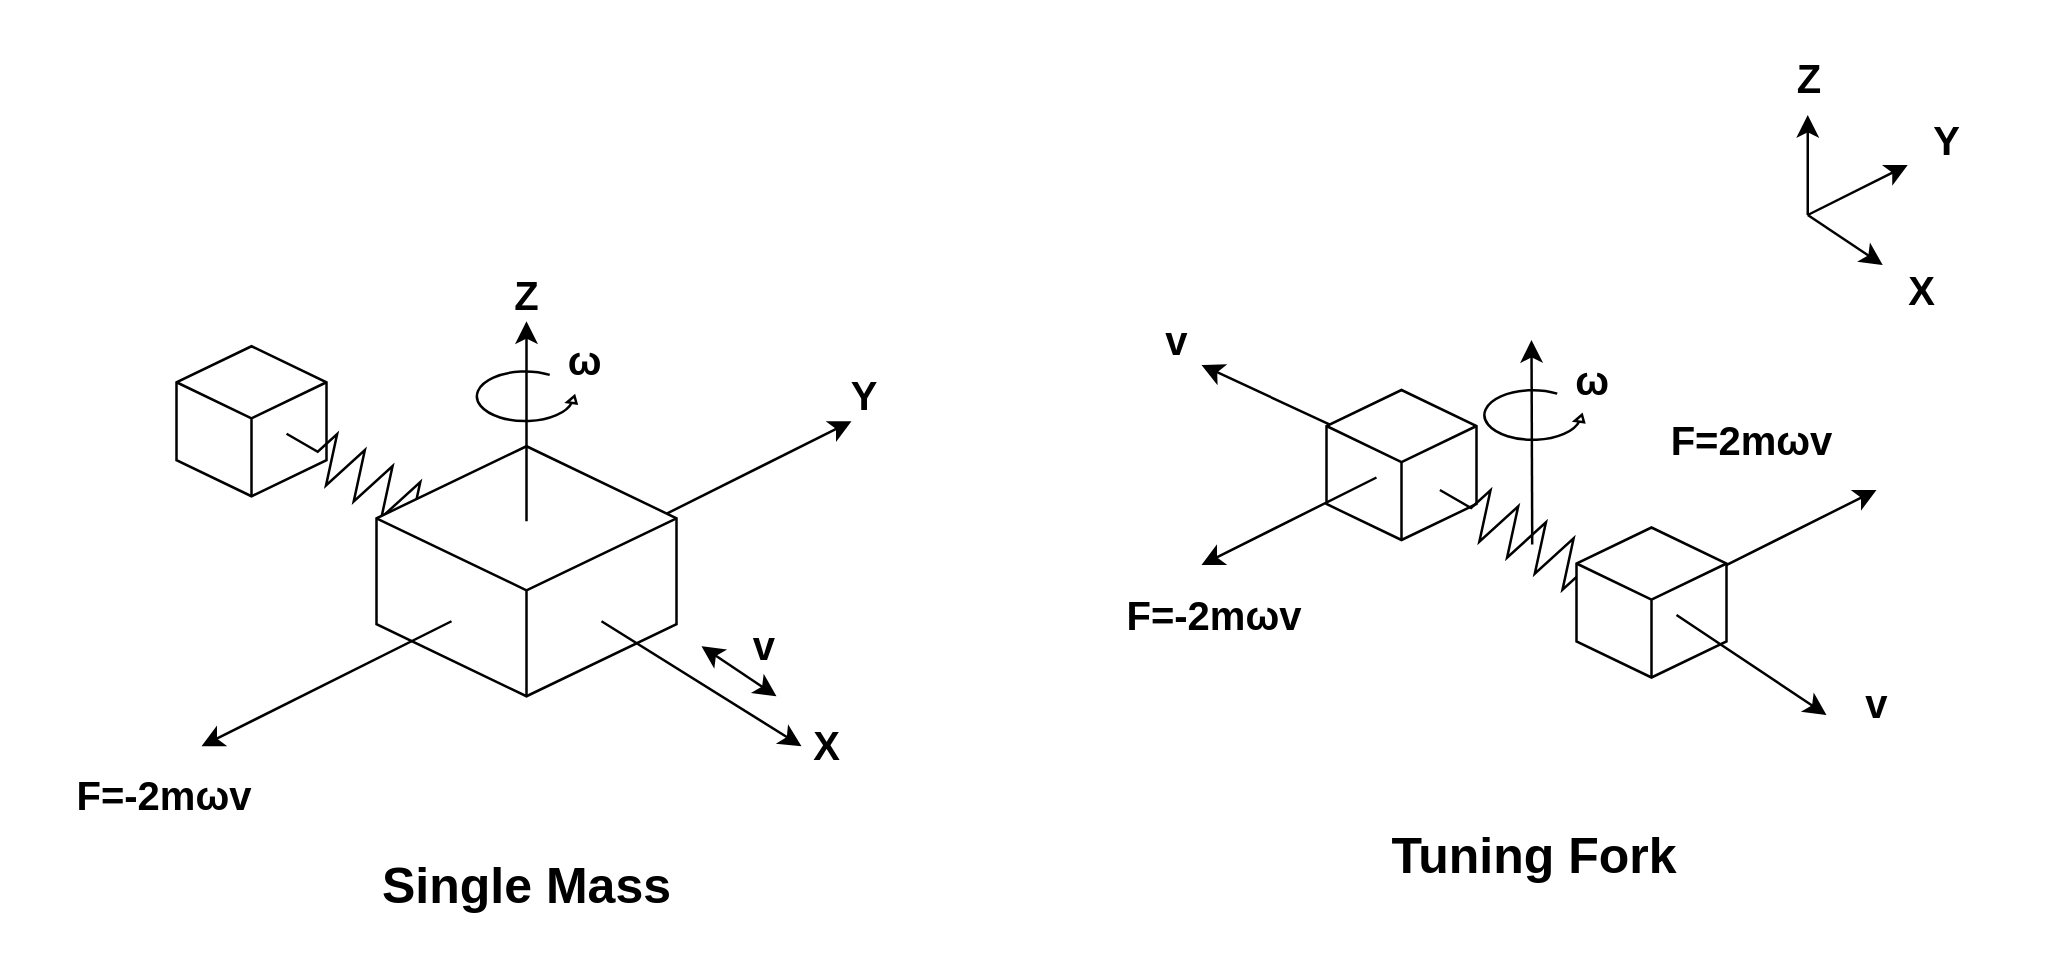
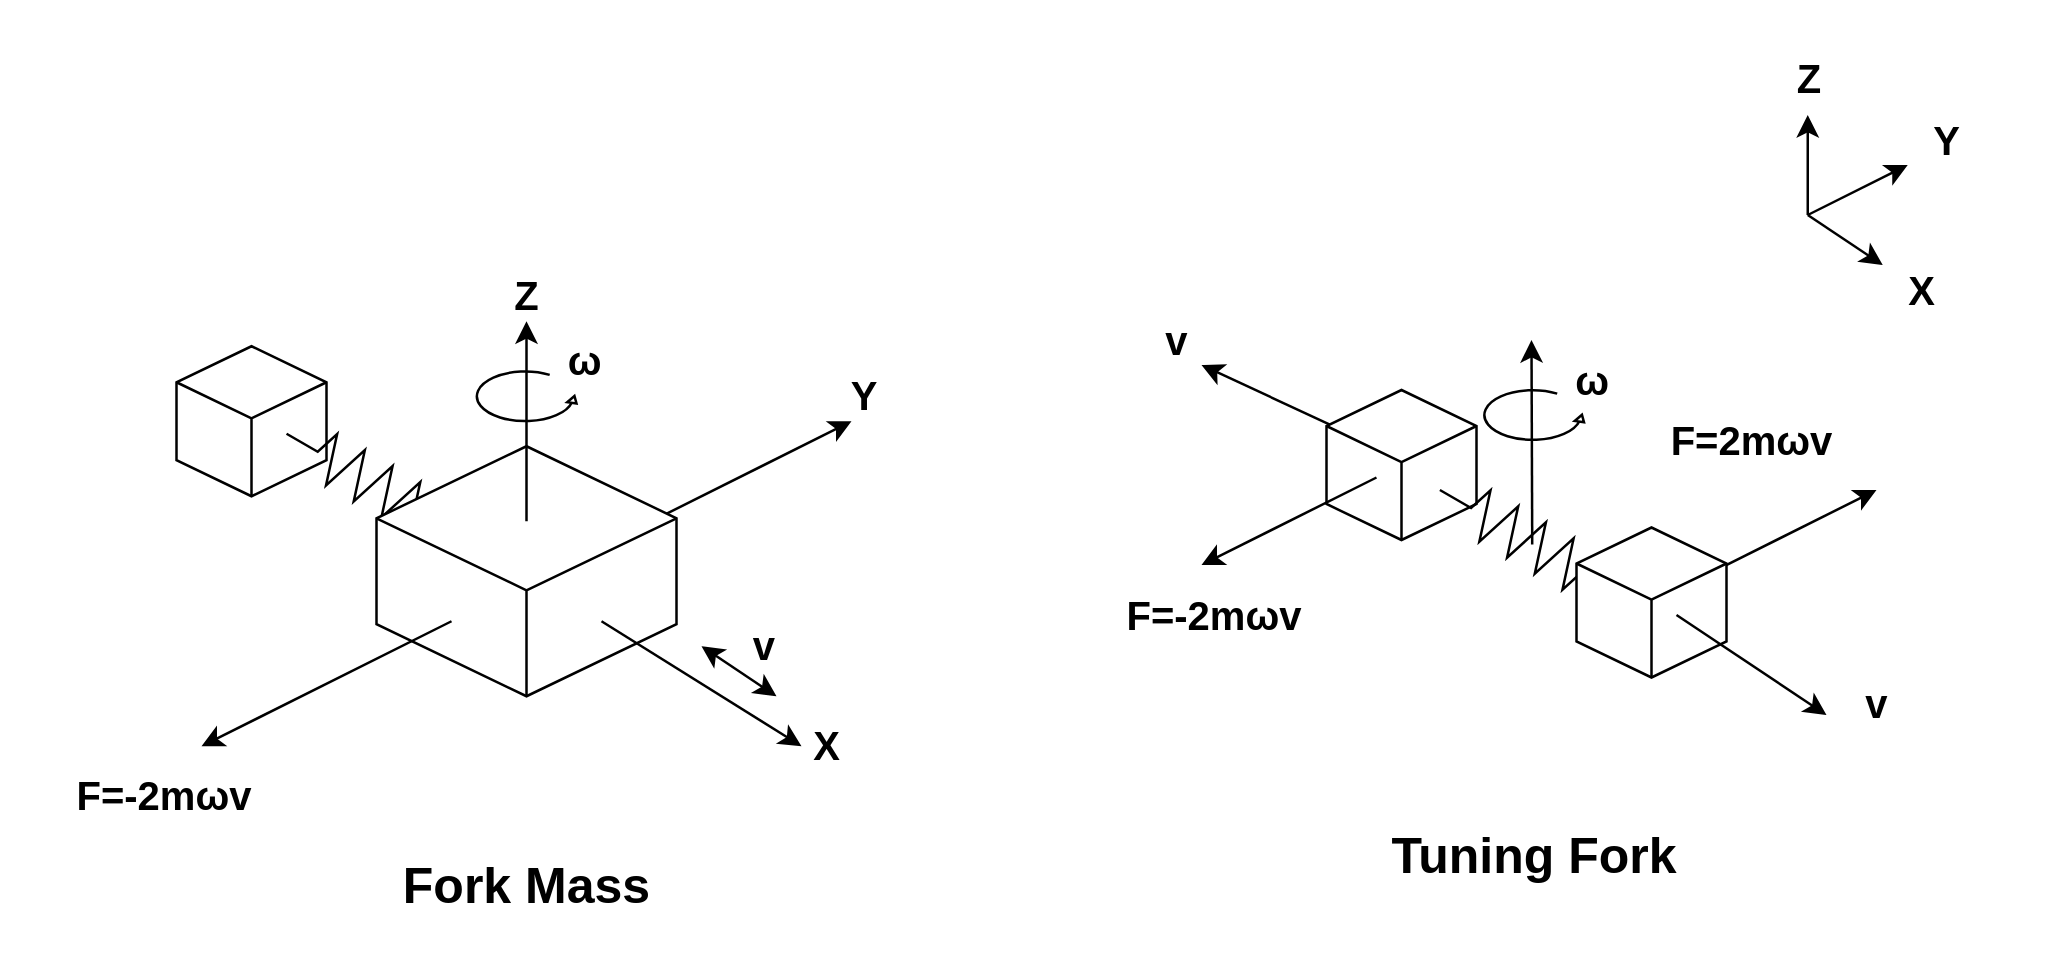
node "Single Mass": label "Single Mass" -> "Fork Mass"
